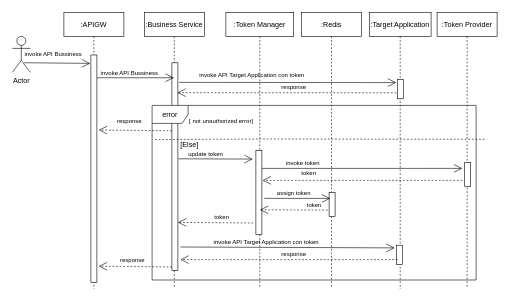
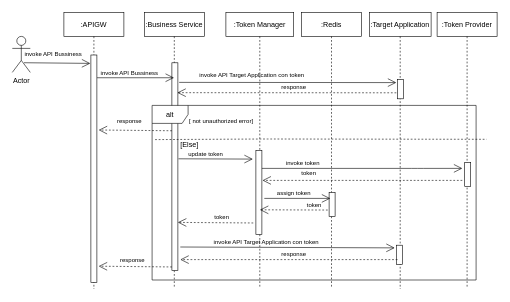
node "error": label "error" -> "alt"
